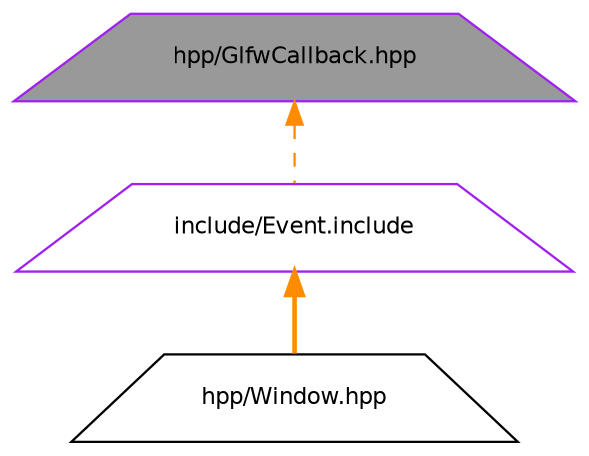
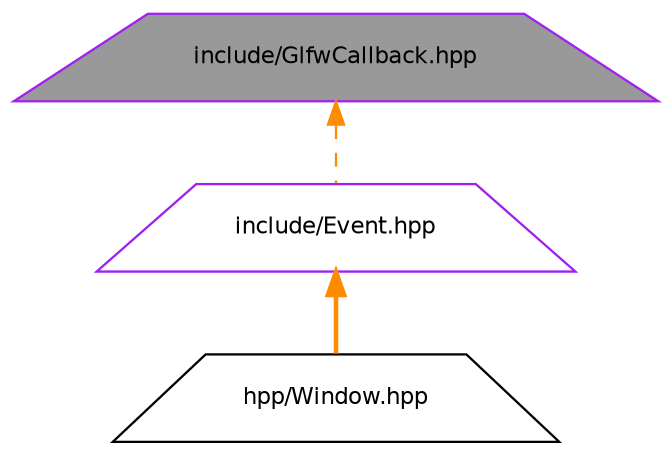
node "hpp/GlfwCallback.hpp": label "hpp/GlfwCallback.hpp" -> "include/GlfwCallback.hpp"
node "include/Event.include": label "include/Event.include" -> "include/Event.hpp"
